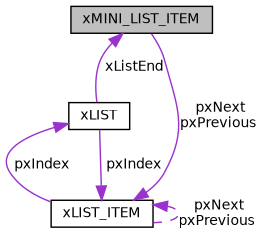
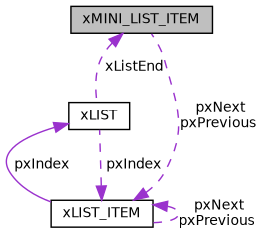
edge "xLIST" -> "xMINI_LIST_ITEM": style solid -> dashed
edge "xMINI_LIST_ITEM" -> "xLIST_ITEM": style solid -> dashed
edge "xLIST" -> "xLIST_ITEM": style solid -> dashed
